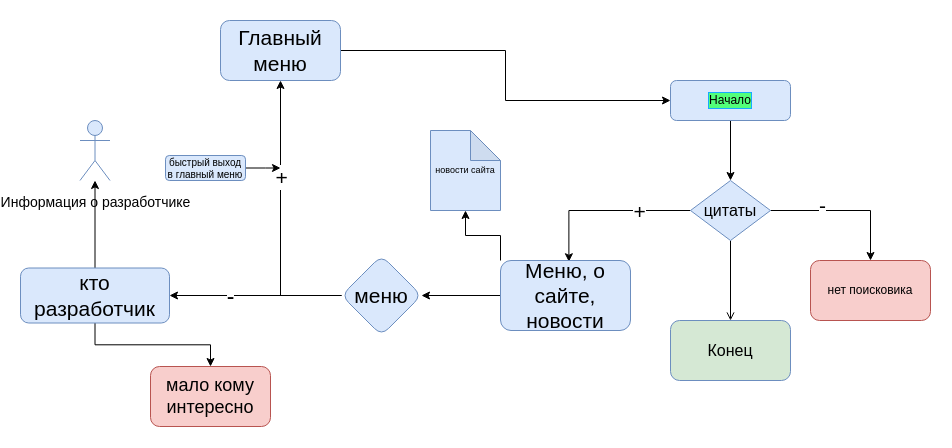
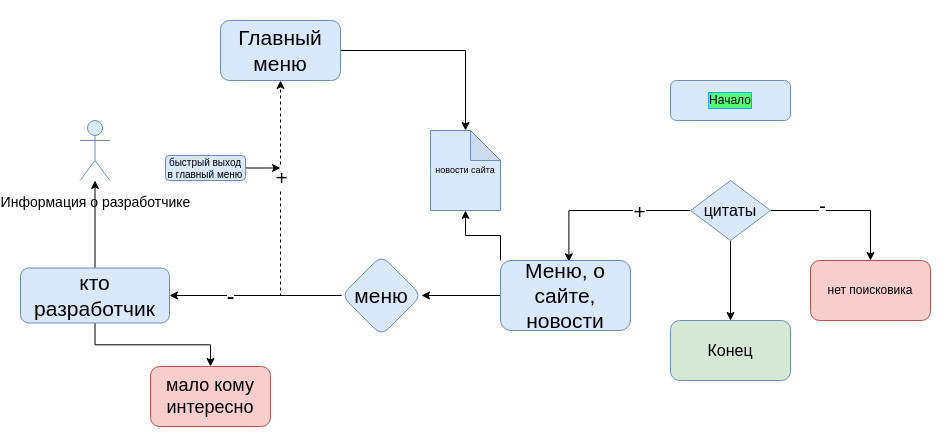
edge "Главный меню" -> "Начало": now "Главный меню" -> "новости сайта"
edge "Начало" -> "цитаты": removed
edge "меню" -> "Главный меню": style solid -> dashed
edge "цитаты" -> "Конец": arrowhead open -> classic
